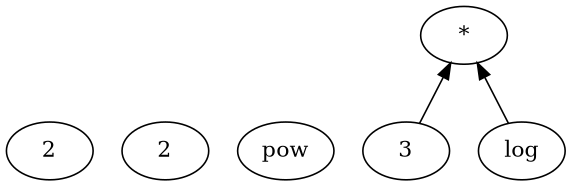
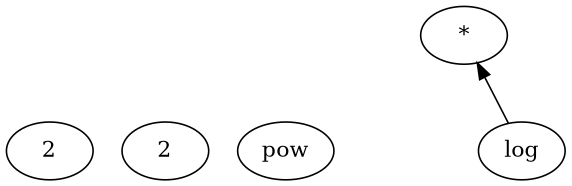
node "3": removed
